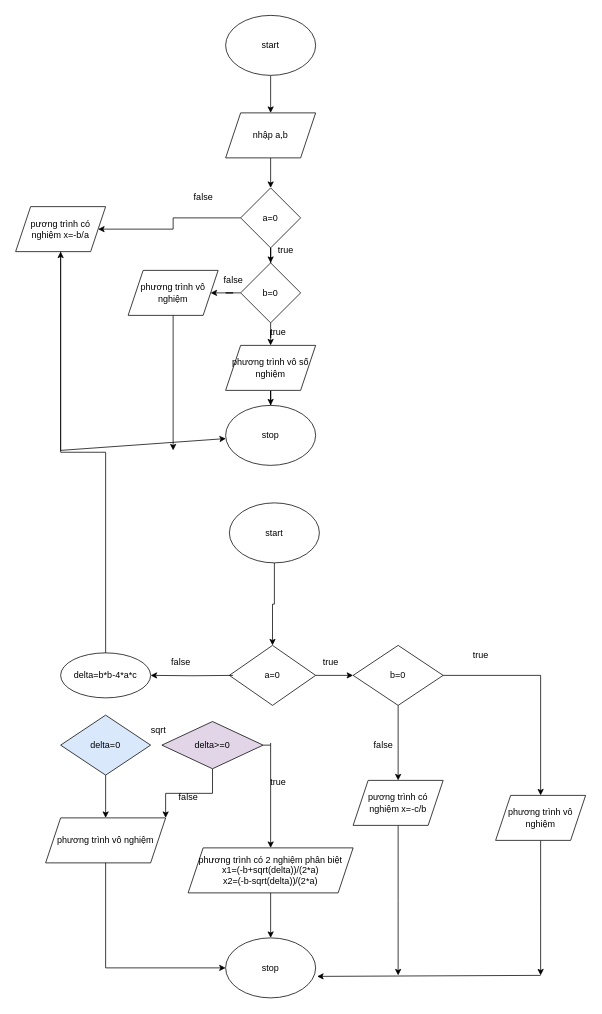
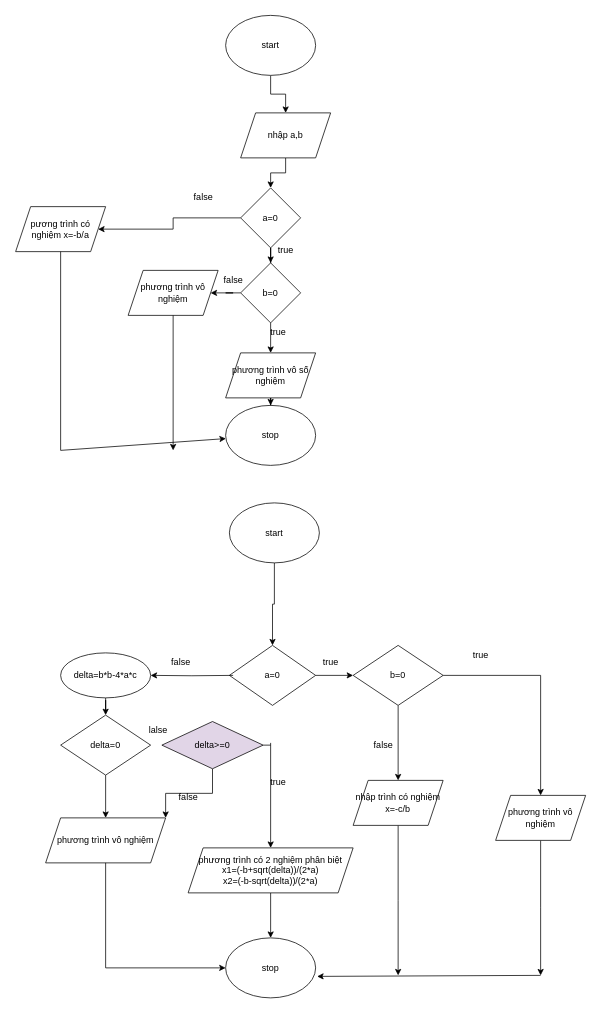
node "nhập a,b": moved (270, 135) -> (285, 135)
node "phương trình vô số nghiệm": moved (270, 368) -> (270, 375)
edge "delta=b*b-4*a*c" -> "pương trình có nghiệm x=-b/a": now "delta=b*b-4*a*c" -> "delta=0"
node "sqrt": label "sqrt" -> "lalse"
node "delta=0": fillcolor #dae8fc -> #ffffff
node "pương trình có nghiệm x=-c/b": label "pương trình có nghiệm x=-c/b" -> "nhập trình có nghiệm x=-c/b"
